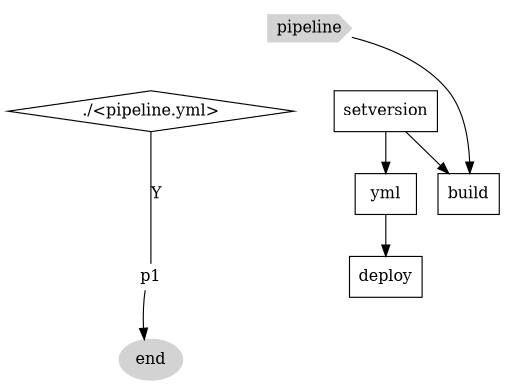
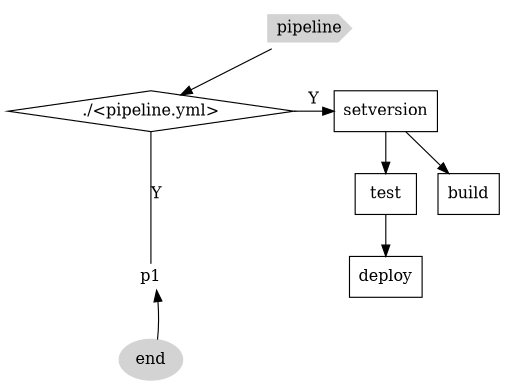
edge "pipeline" -> "build": now "pipeline" -> "./<pipeline.yml>"
edge "./<pipeline.yml>" -> "setversion": added, label "Y"
node "yml": label "yml" -> "test"
edge "p1" -> "end": reversed
